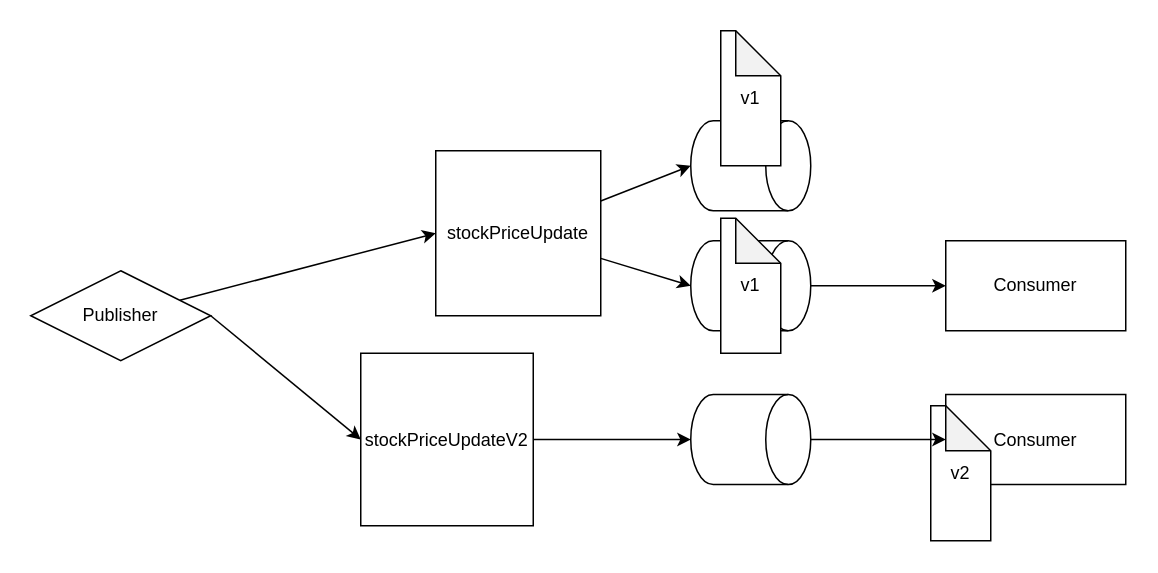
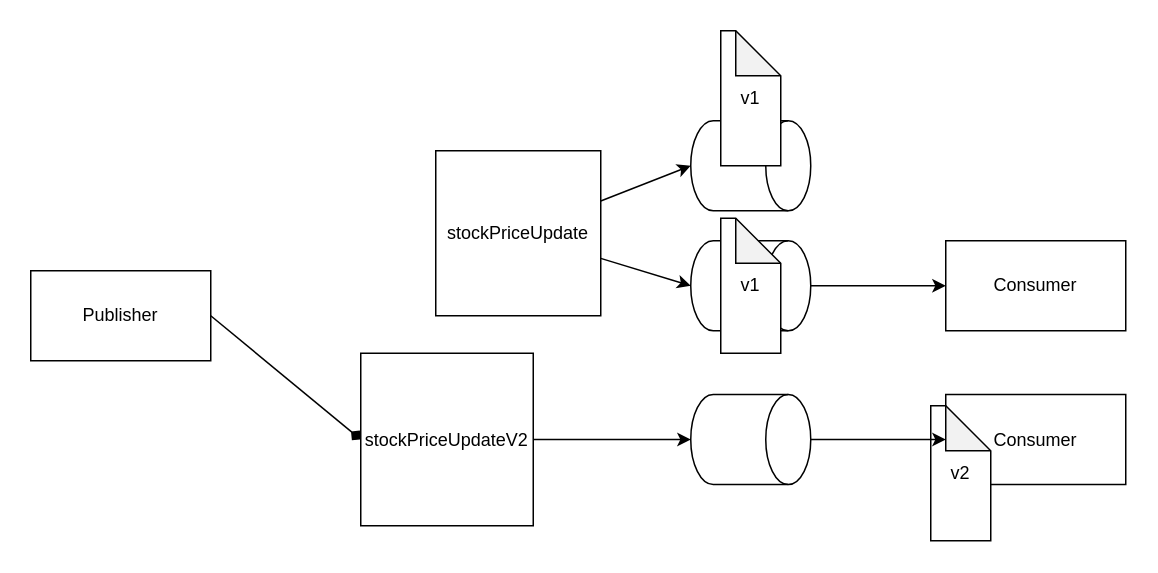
edge "Publisher" -> "stockPriceUpdate": removed
node "Publisher": shape diamond -> rectangle
edge "Publisher" -> "stockPriceUpdateV2": arrowhead classic -> diamond
